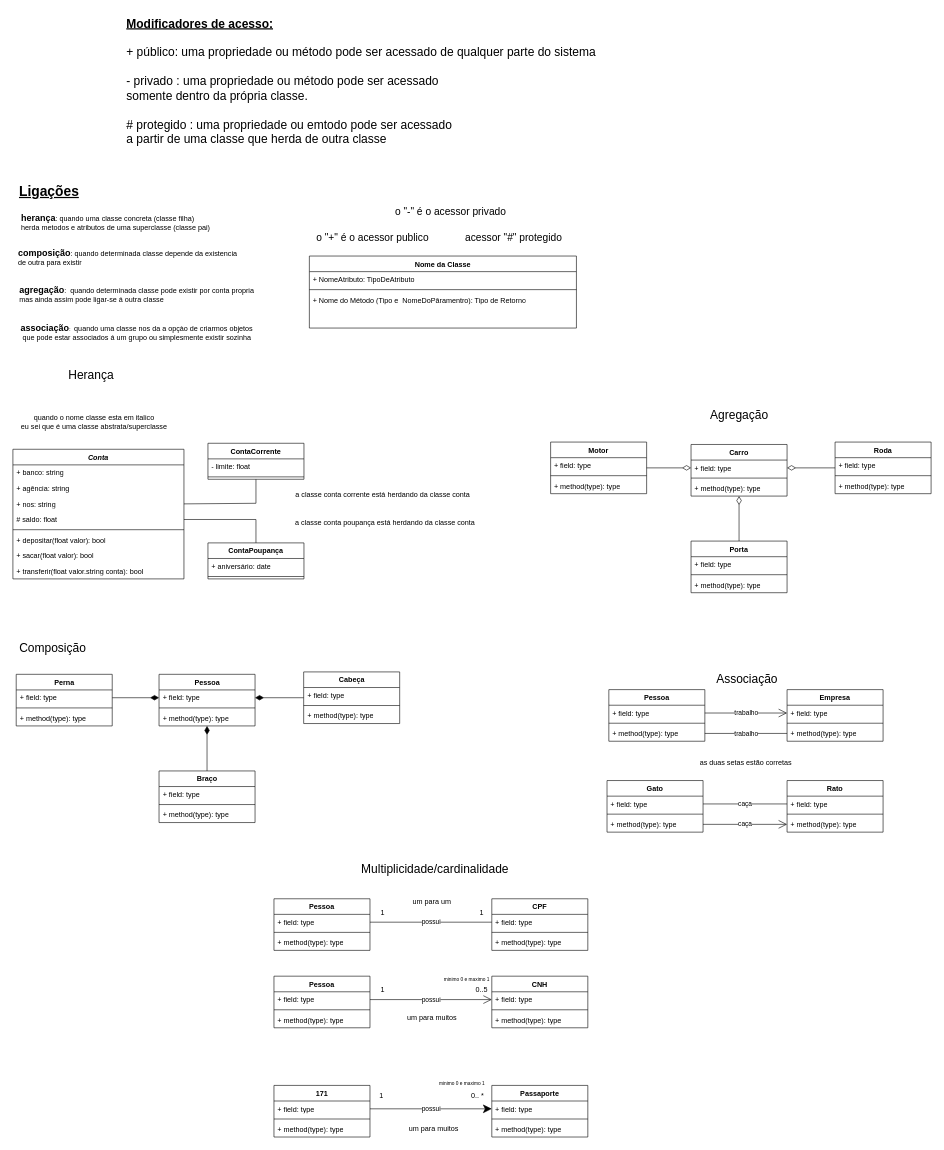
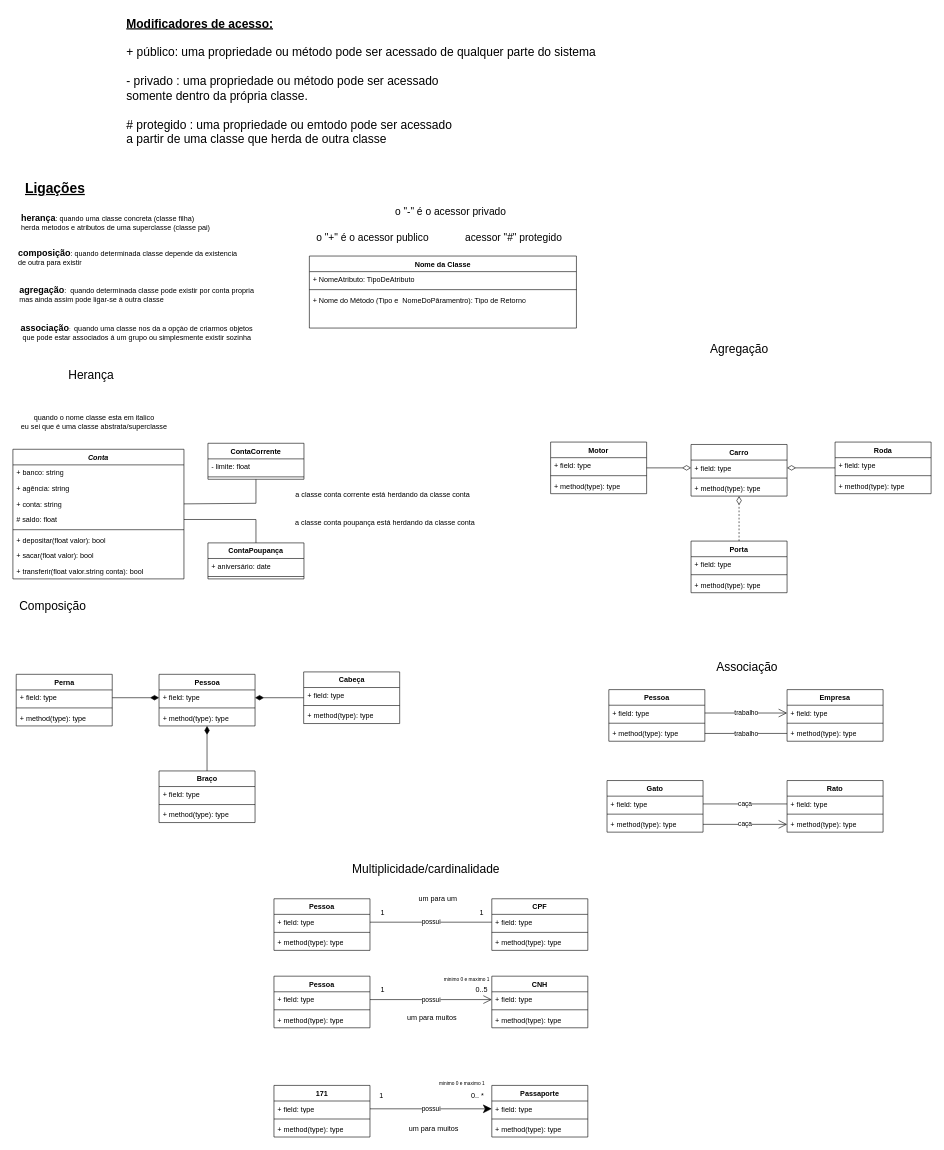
node "Ligações": moved (49, 191) -> (55, 188)
node "Agregação": moved (739, 414) -> (739, 348)
node "+ nos: string": label "+ nos: string" -> "+ conta: string"
edge "Porta" -> "Carro": style solid -> dashed
node "Composição": moved (52, 648) -> (52, 606)
node "Associação": moved (747, 678) -> (747, 666)
node "as duas setas estão corretas": removed
node "Multiplicidade/cardinalidade": moved (435, 869) -> (426, 869)
node "um para um": moved (431, 902) -> (437, 899)
